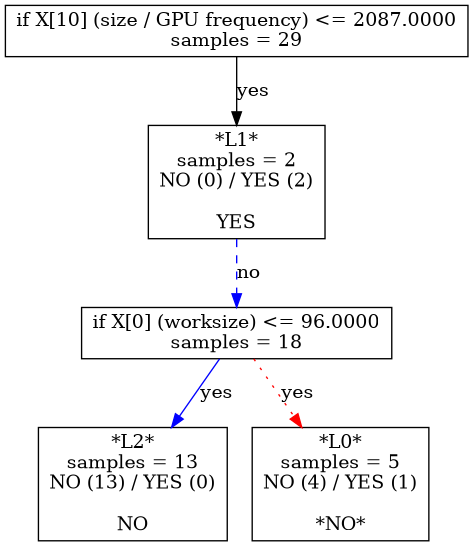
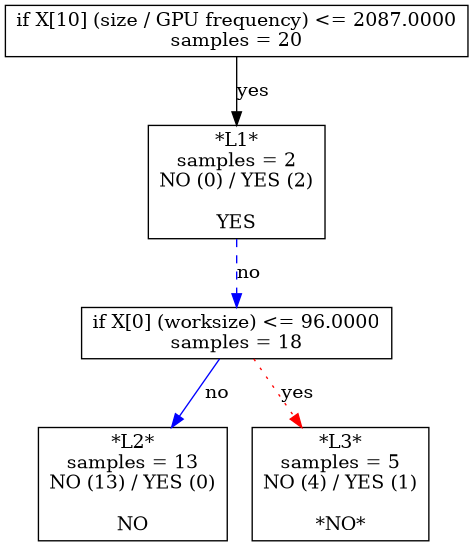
node "if X[10] (size / GPU frequency) <= 2087.0000 samples = 29": label "if X[10] (size / GPU frequency) <= 2087.0000 samples = 29" -> "if X[10] (size / GPU frequency) <= 2087.0000 samples = 20"
edge "if X[0] (worksize) <= 96.0000 samples = 18" -> "*L2* samples = 13 NO (13) / YES (0) NO": label "yes" -> "no"
node "*L0* samples = 5 NO (4) / YES (1) *NO*": label "*L0* samples = 5 NO (4) / YES (1) *NO*" -> "*L3* samples = 5 NO (4) / YES (1) *NO*"
